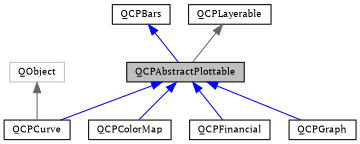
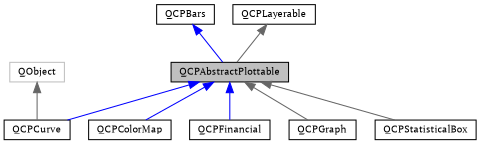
edge "QCPGraph" -> "QCPAbstractPlottable": color blue -> gray40
node "QCPStatisticalBox": added
